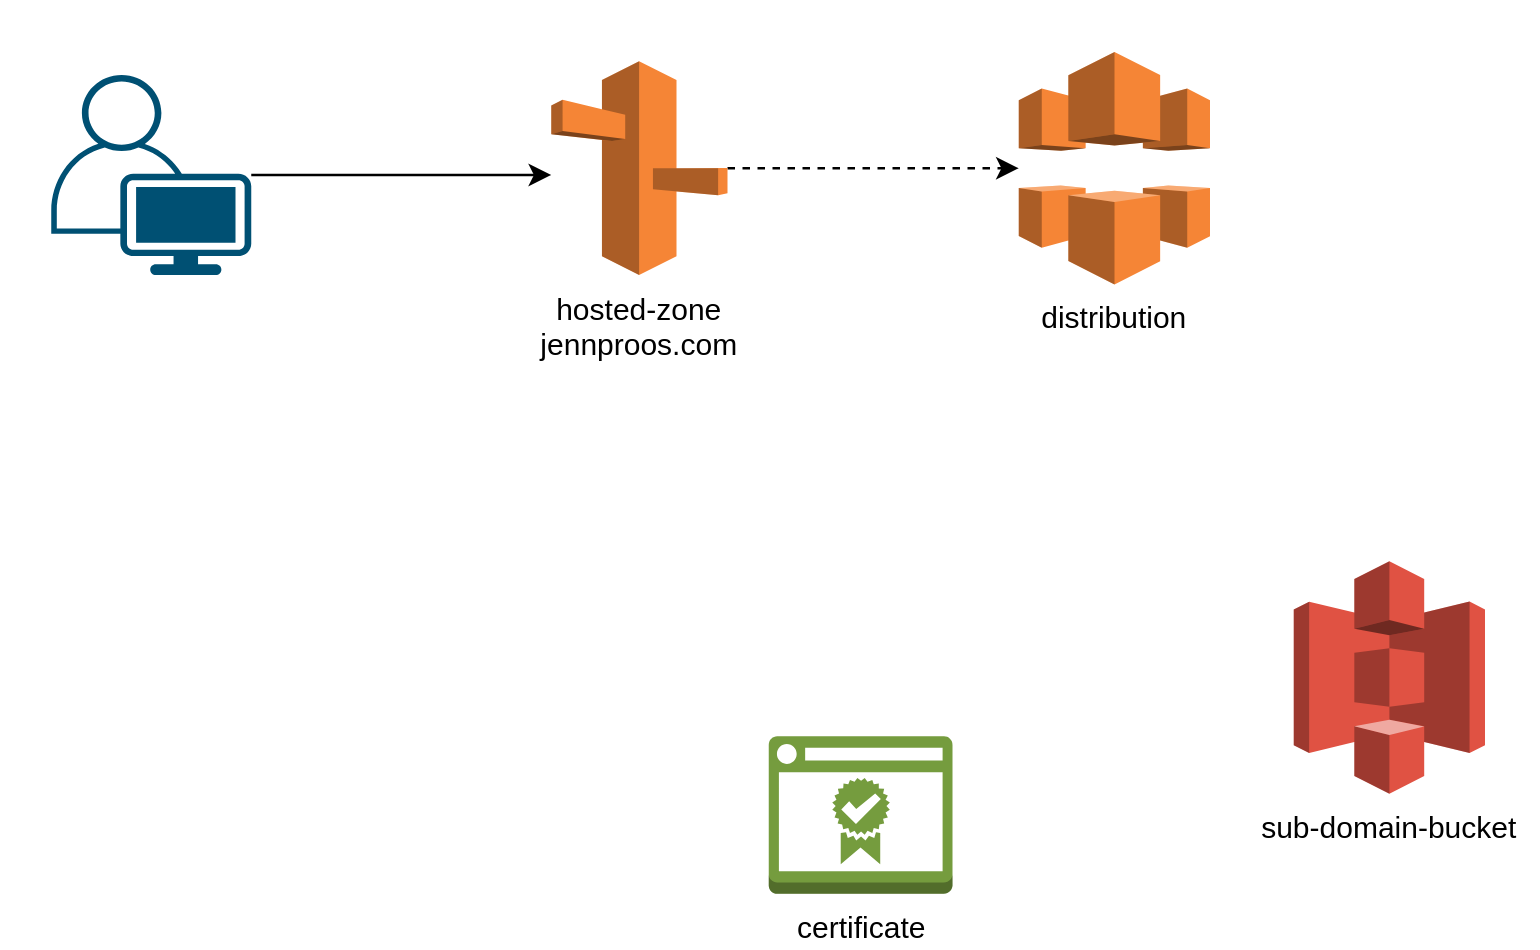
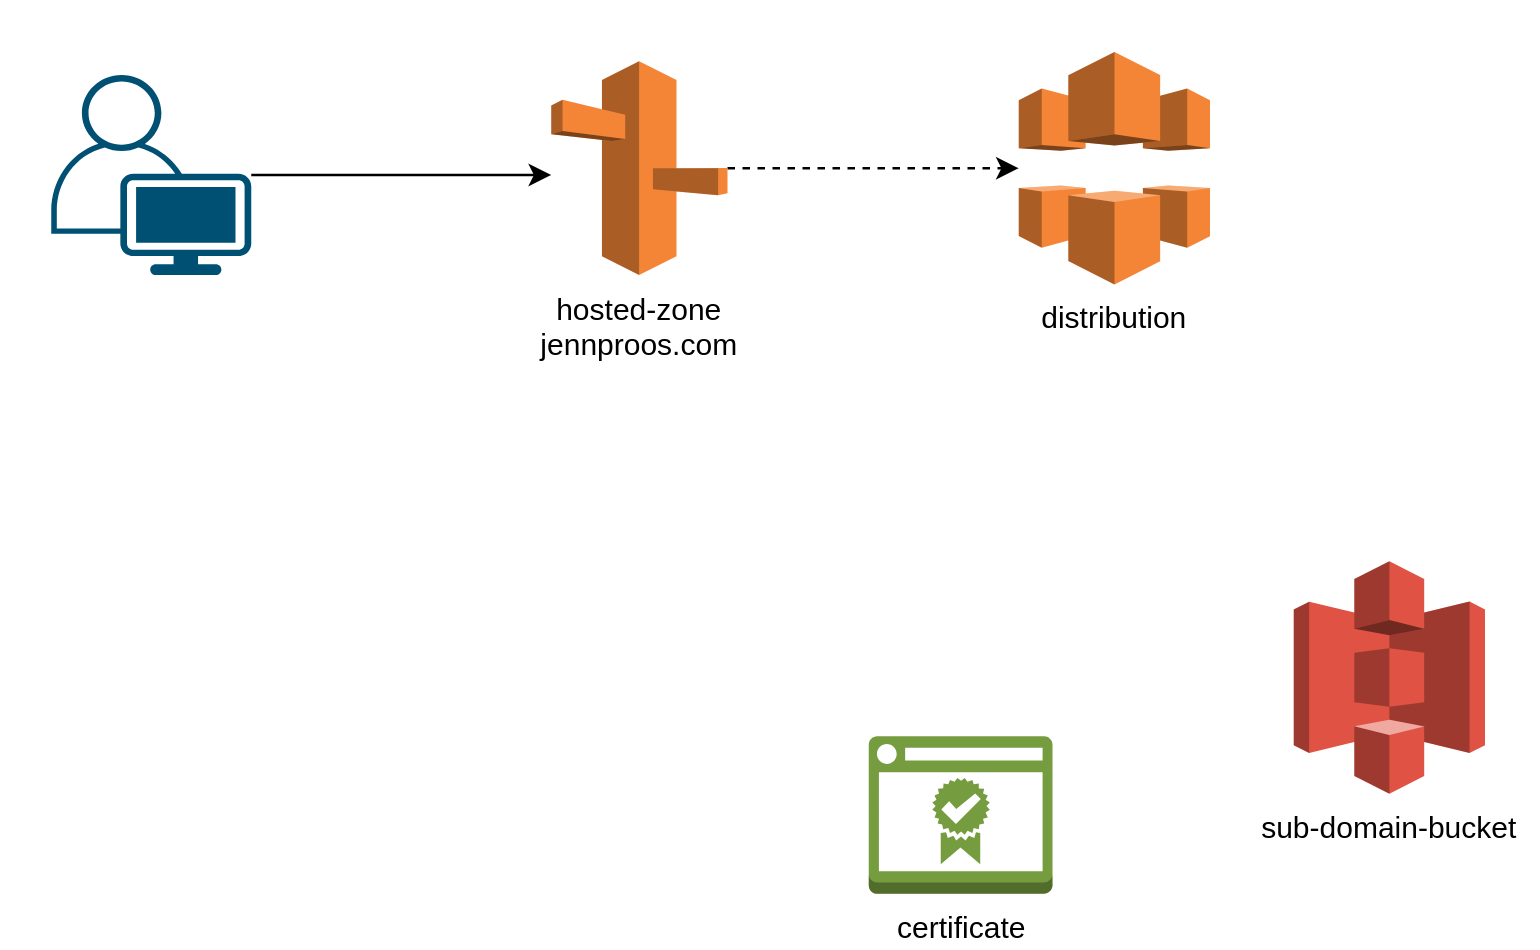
node "certificate": moved (861, 815) -> (961, 815)
